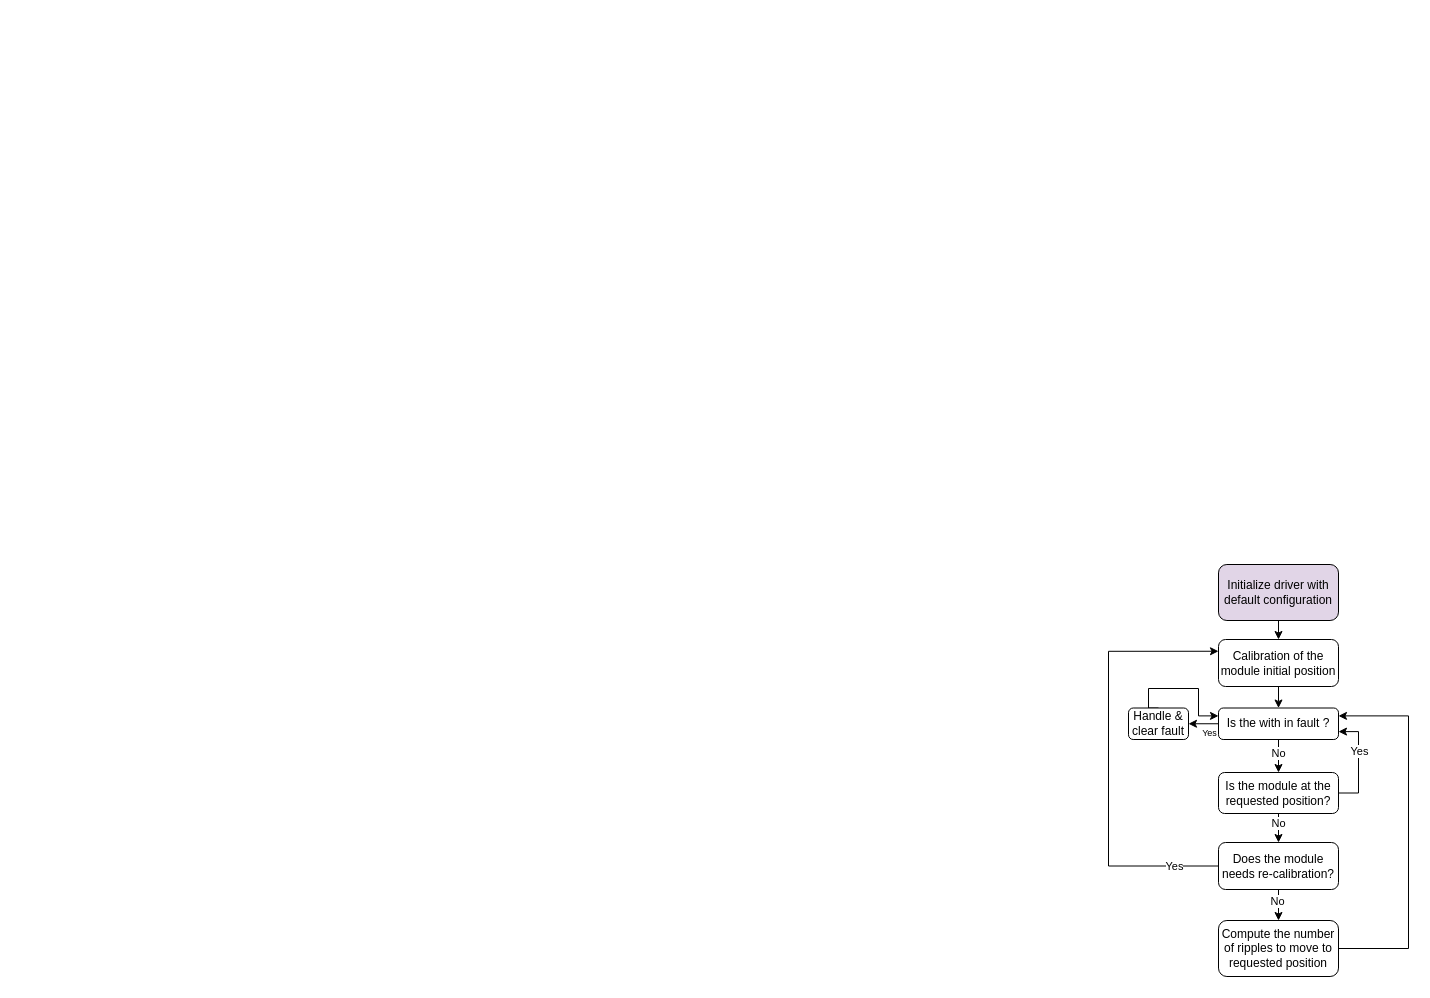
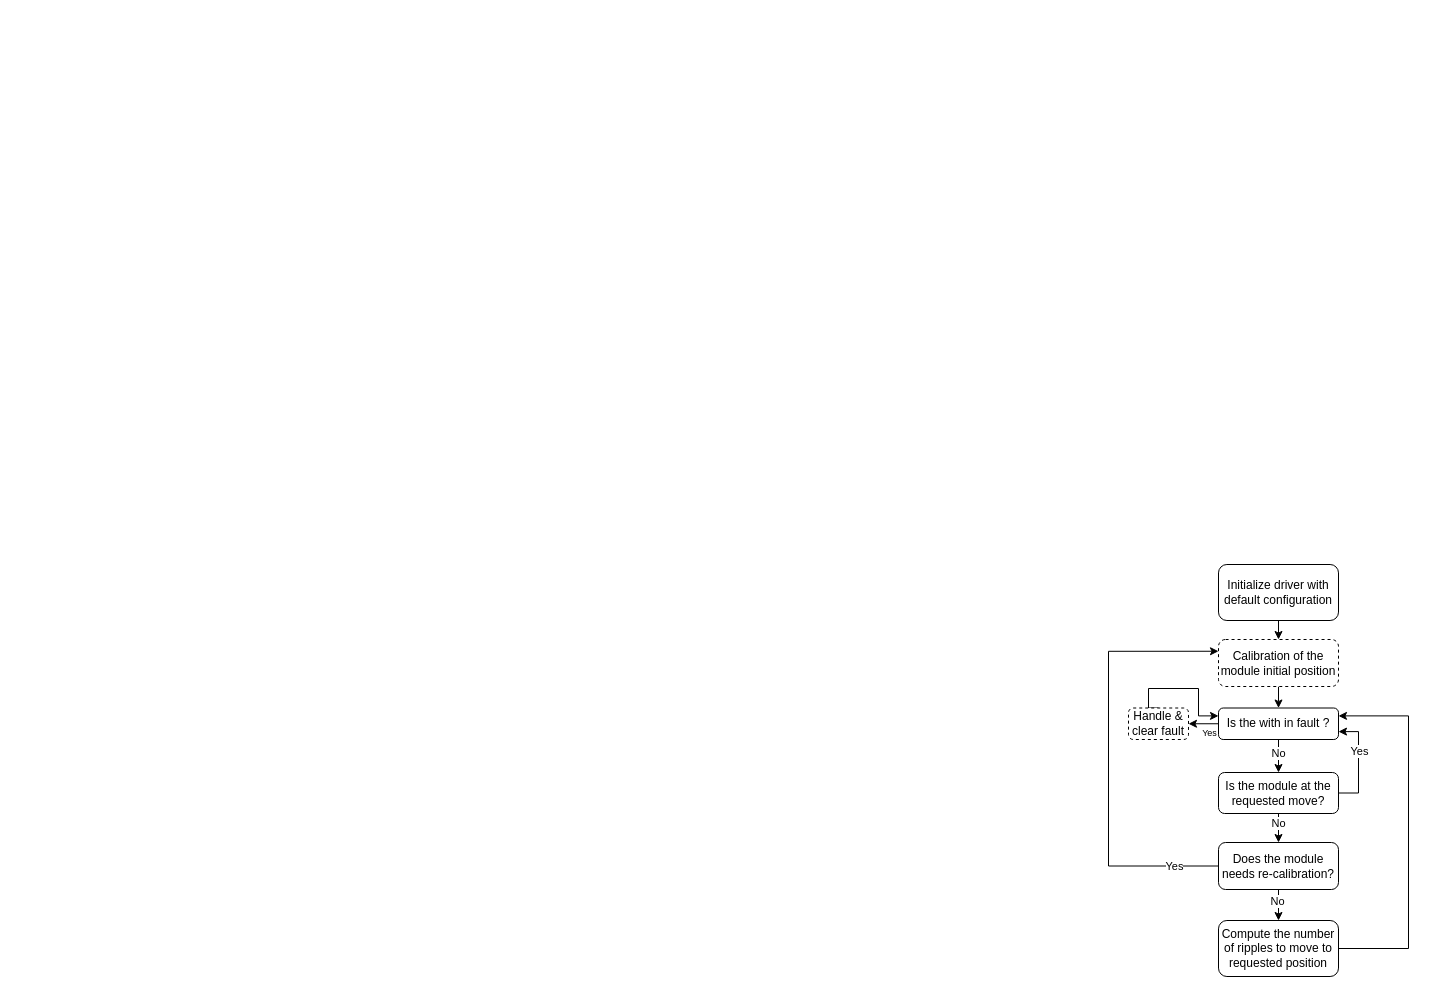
node "Initialize driver with default configuration": fillcolor #e1d5e7 -> #ffffff
node "Calibration of the module initial position": style solid -> dashed
node "Handle & clear fault": style solid -> dashed
node "Is the module at the requested position?": label "Is the module at the requested position?" -> "Is the module at the requested move?"
